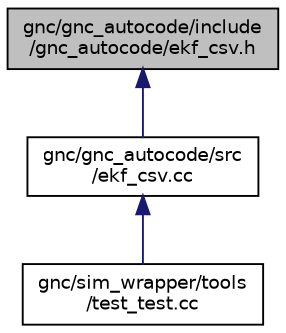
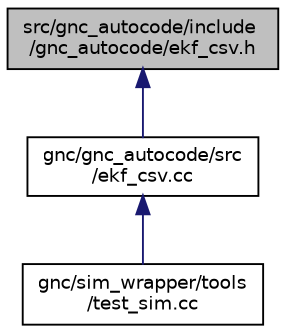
node "gnc/gnc_autocode/include /gnc_autocode/ekf_csv.h": label "gnc/gnc_autocode/include /gnc_autocode/ekf_csv.h" -> "src/gnc_autocode/include /gnc_autocode/ekf_csv.h"
node "gnc/sim_wrapper/tools /test_test.cc": label "gnc/sim_wrapper/tools /test_test.cc" -> "gnc/sim_wrapper/tools /test_sim.cc"
